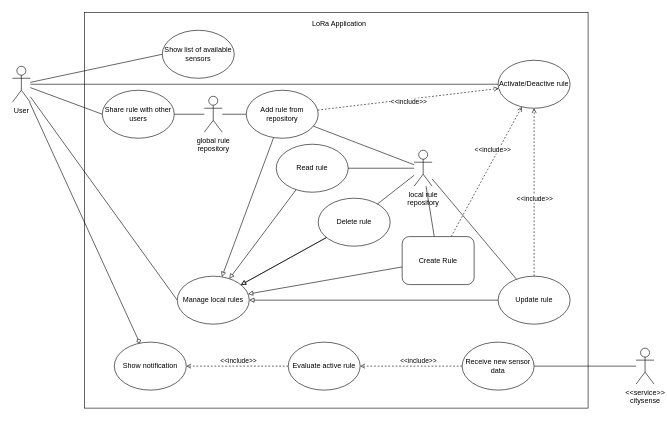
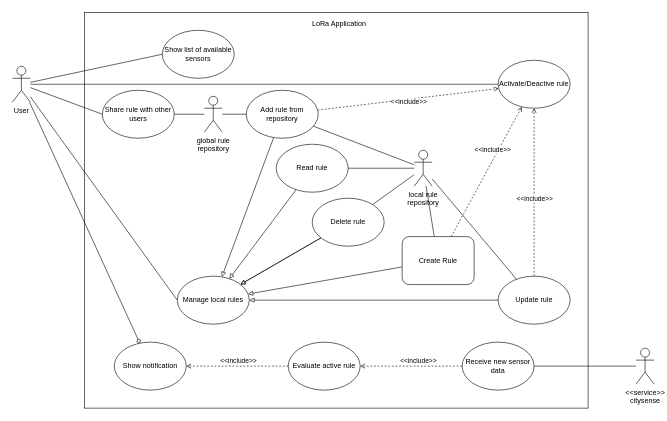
node "Delete rule": moved (354, 222) -> (348, 222)
